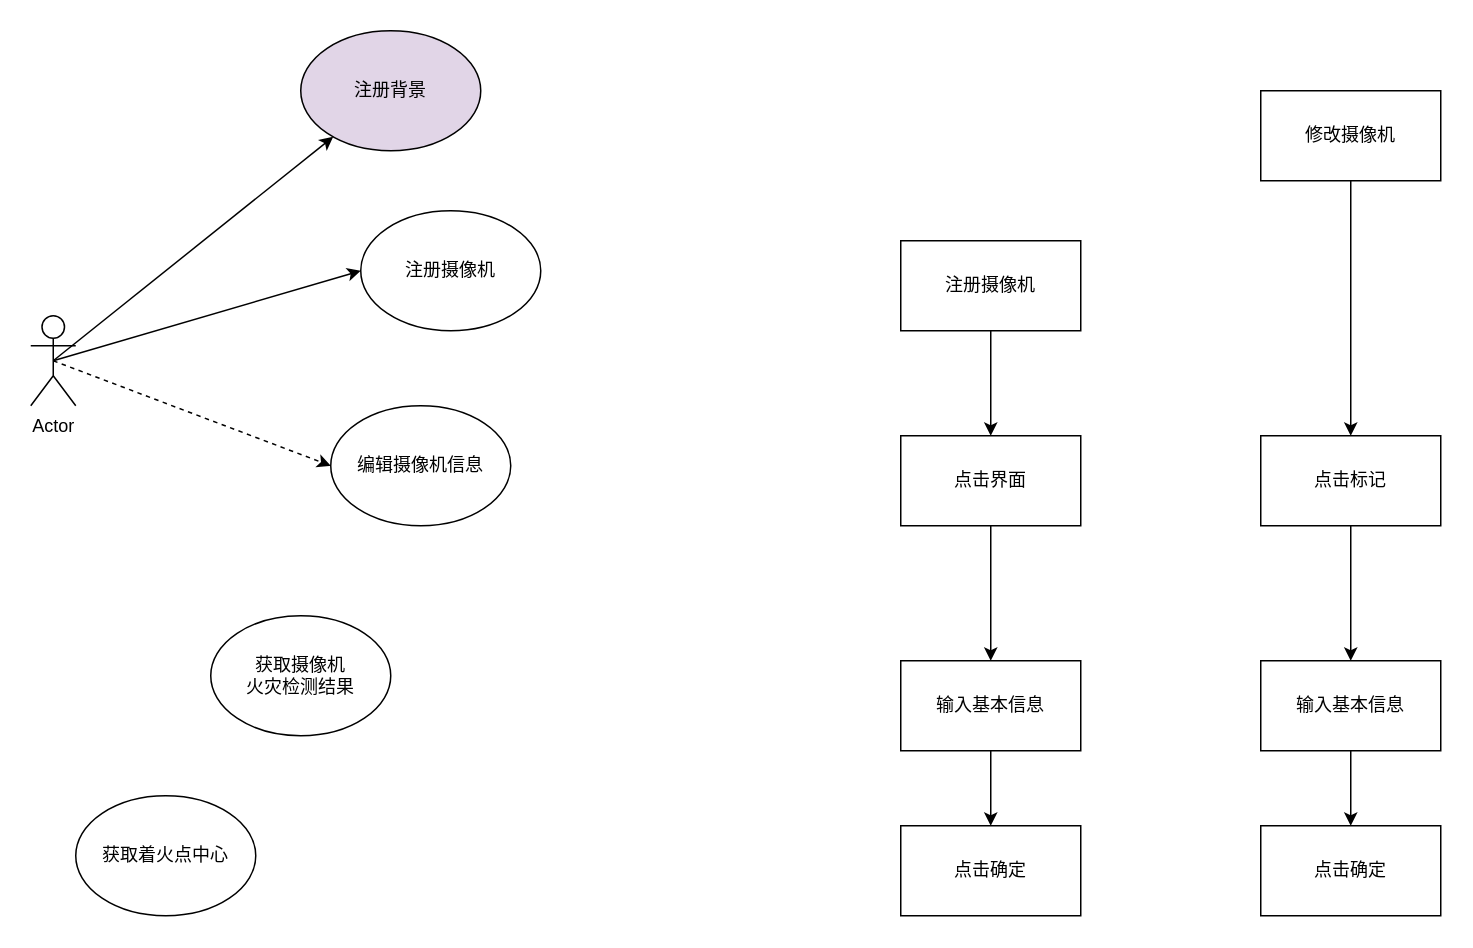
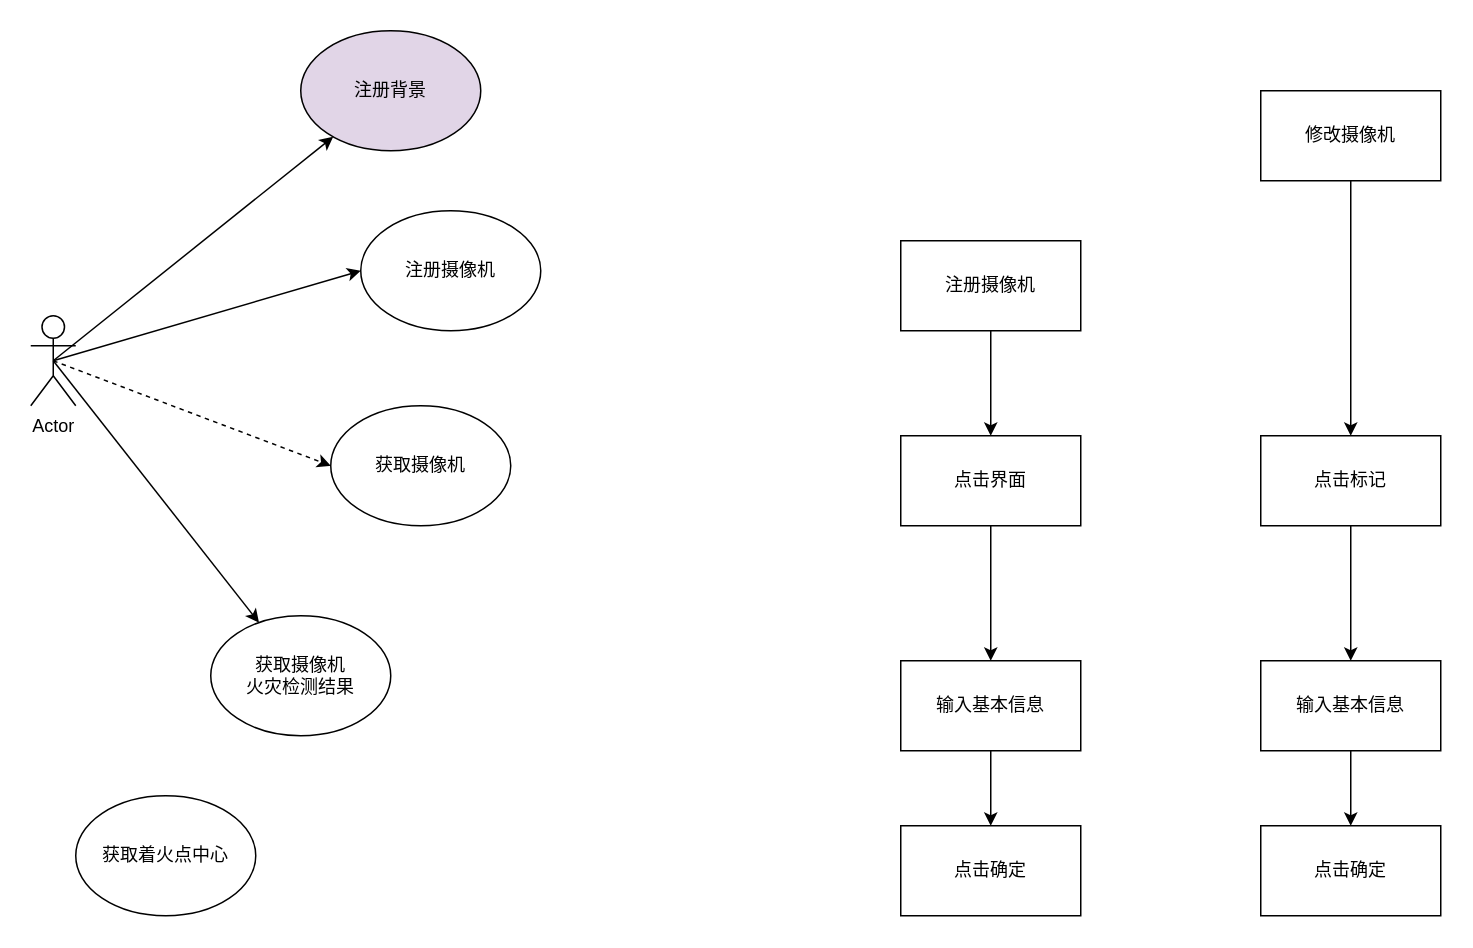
node "编辑摄像机信息": label "编辑摄像机信息" -> "获取摄像机"
edge "Actor" -> "获取摄像机 火灾检测结果": added
